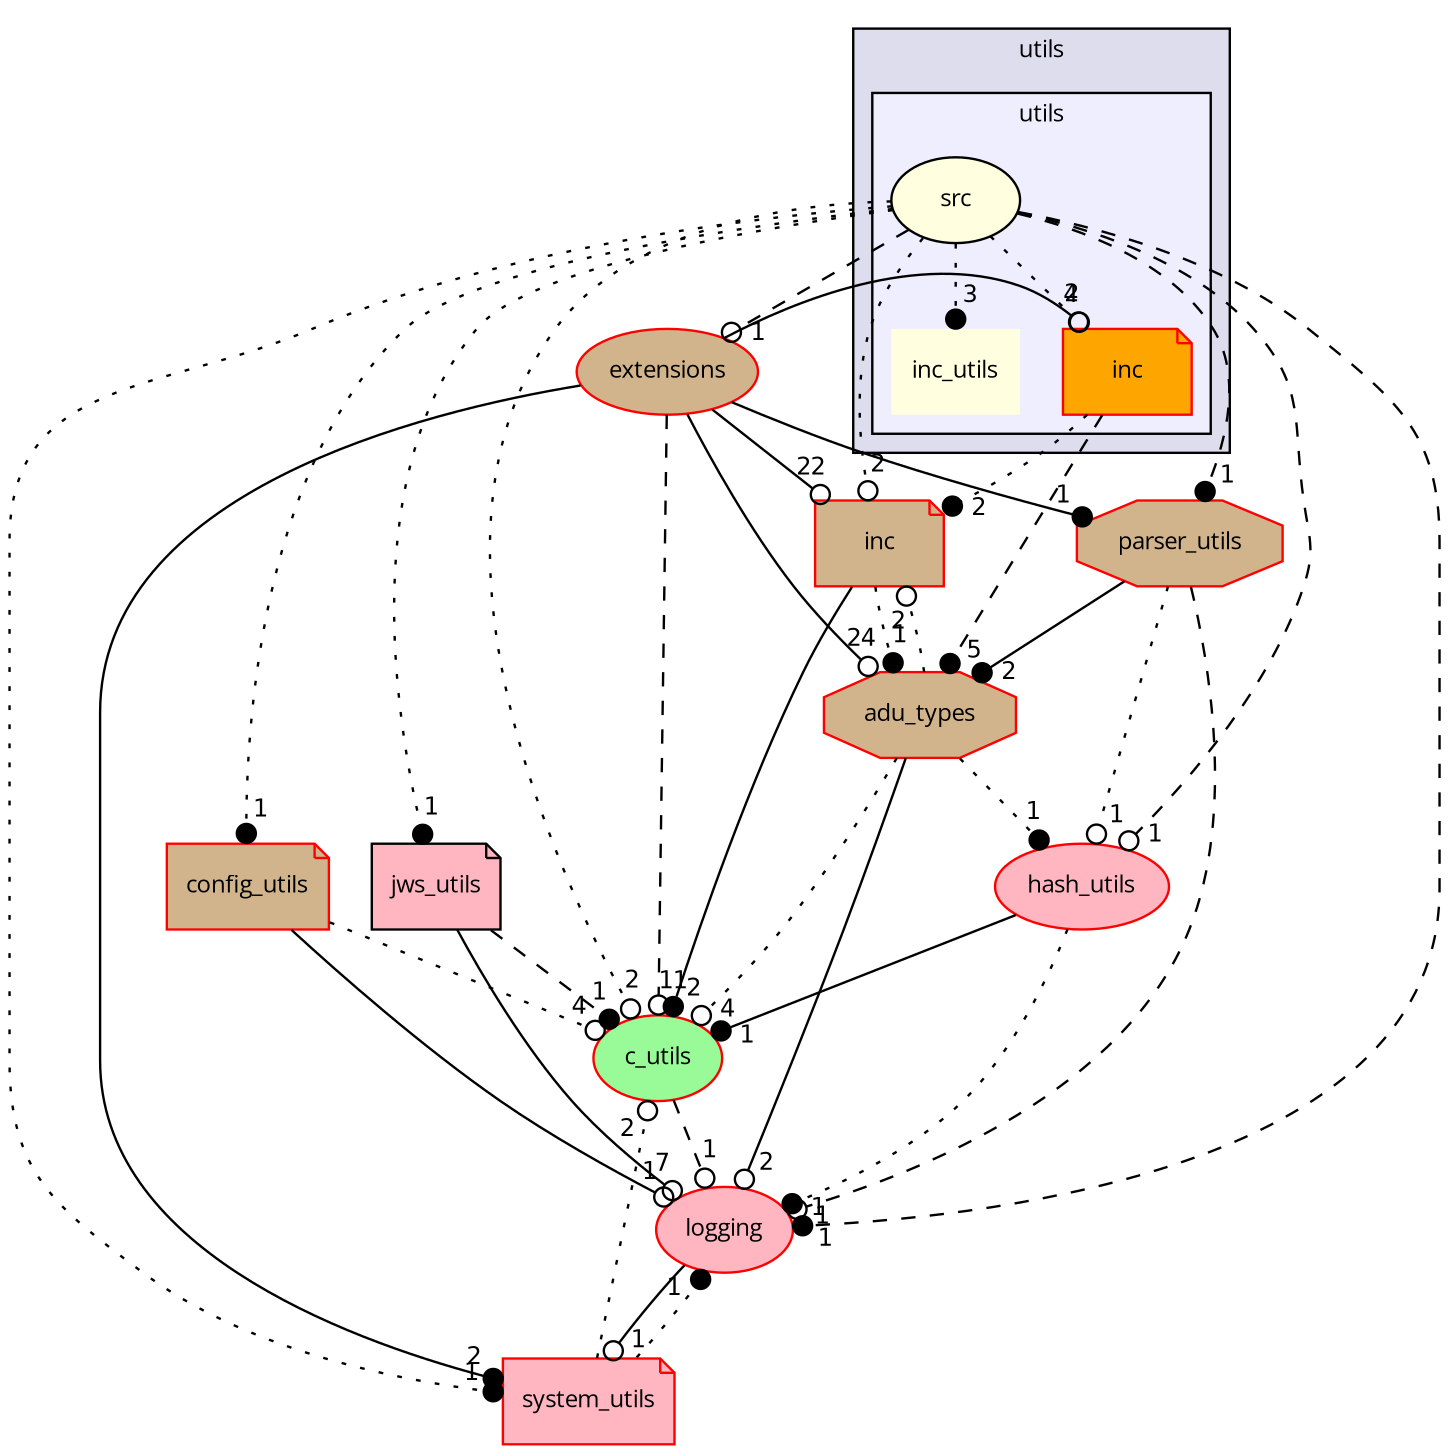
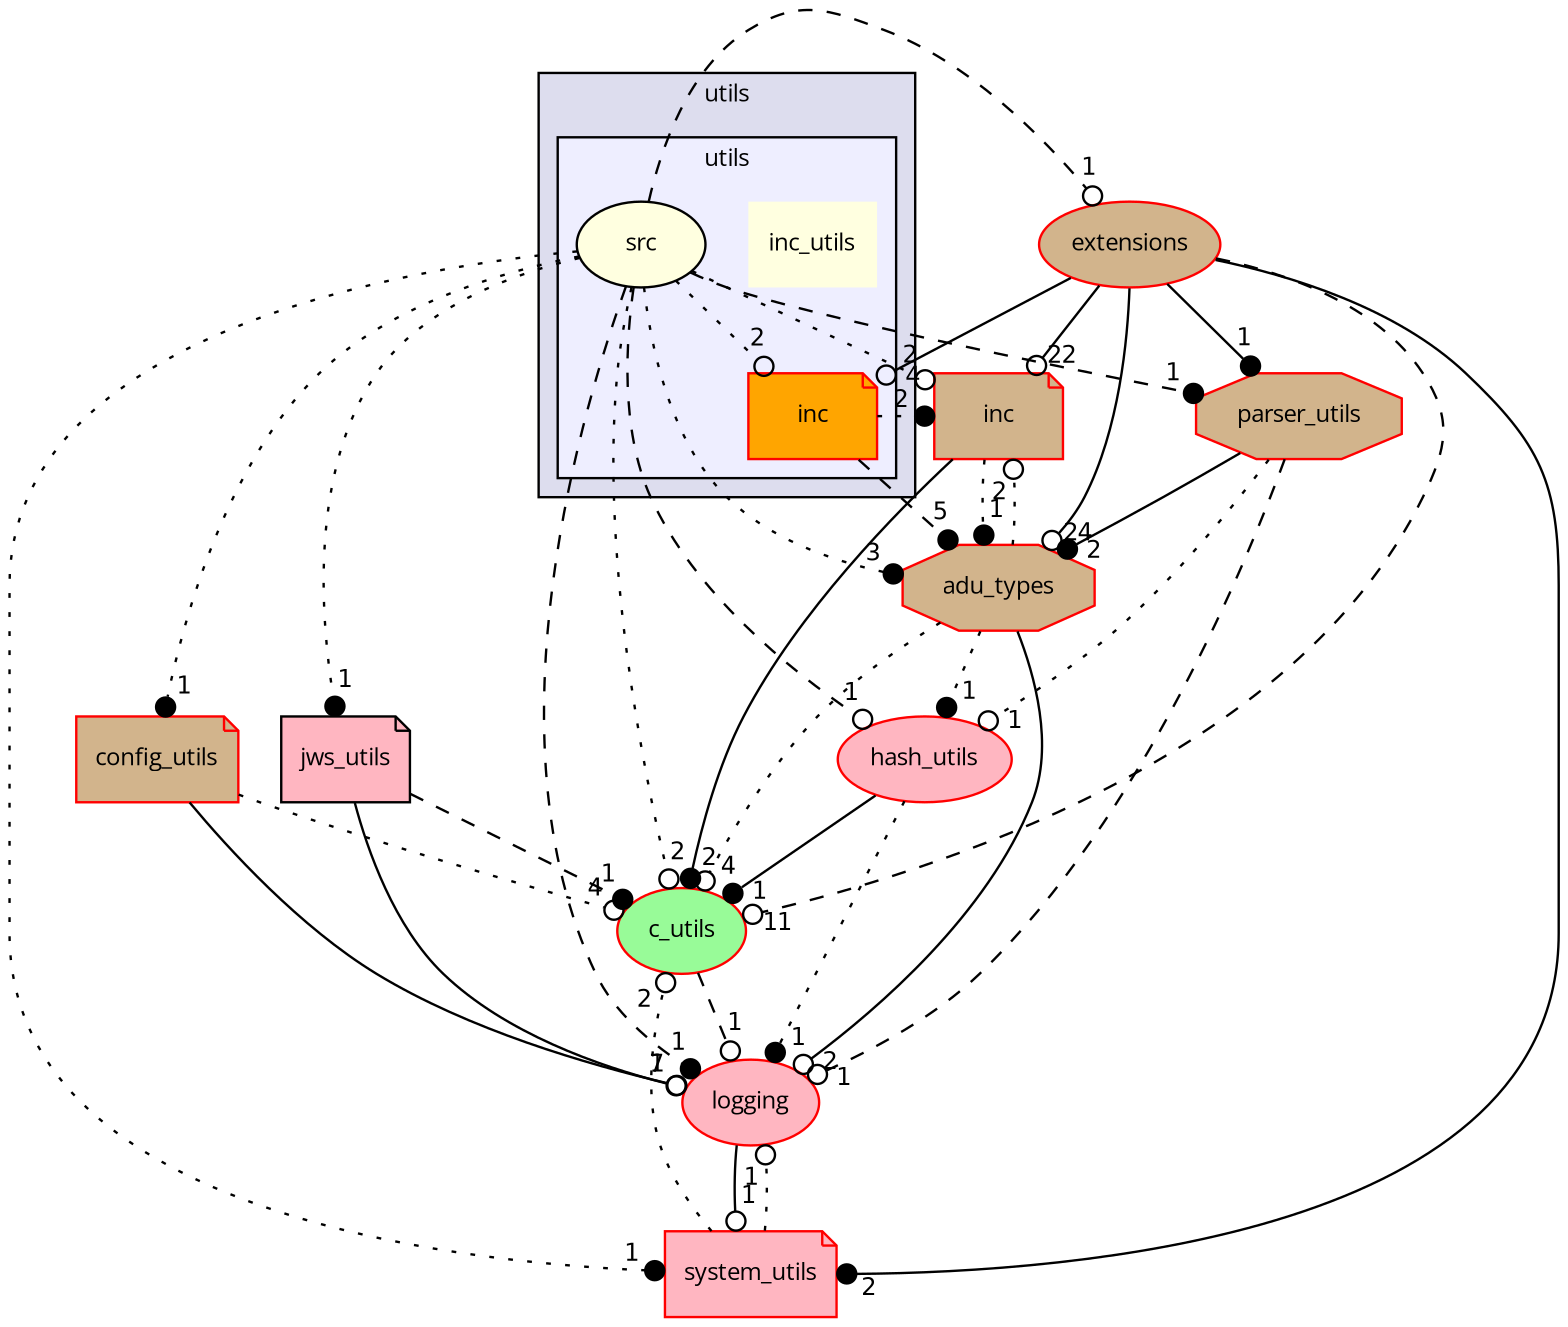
edge "src" -> "inc_utils": now "src" -> "adu_types"
edge "system_utils" -> "logging": arrowhead dot -> odot
